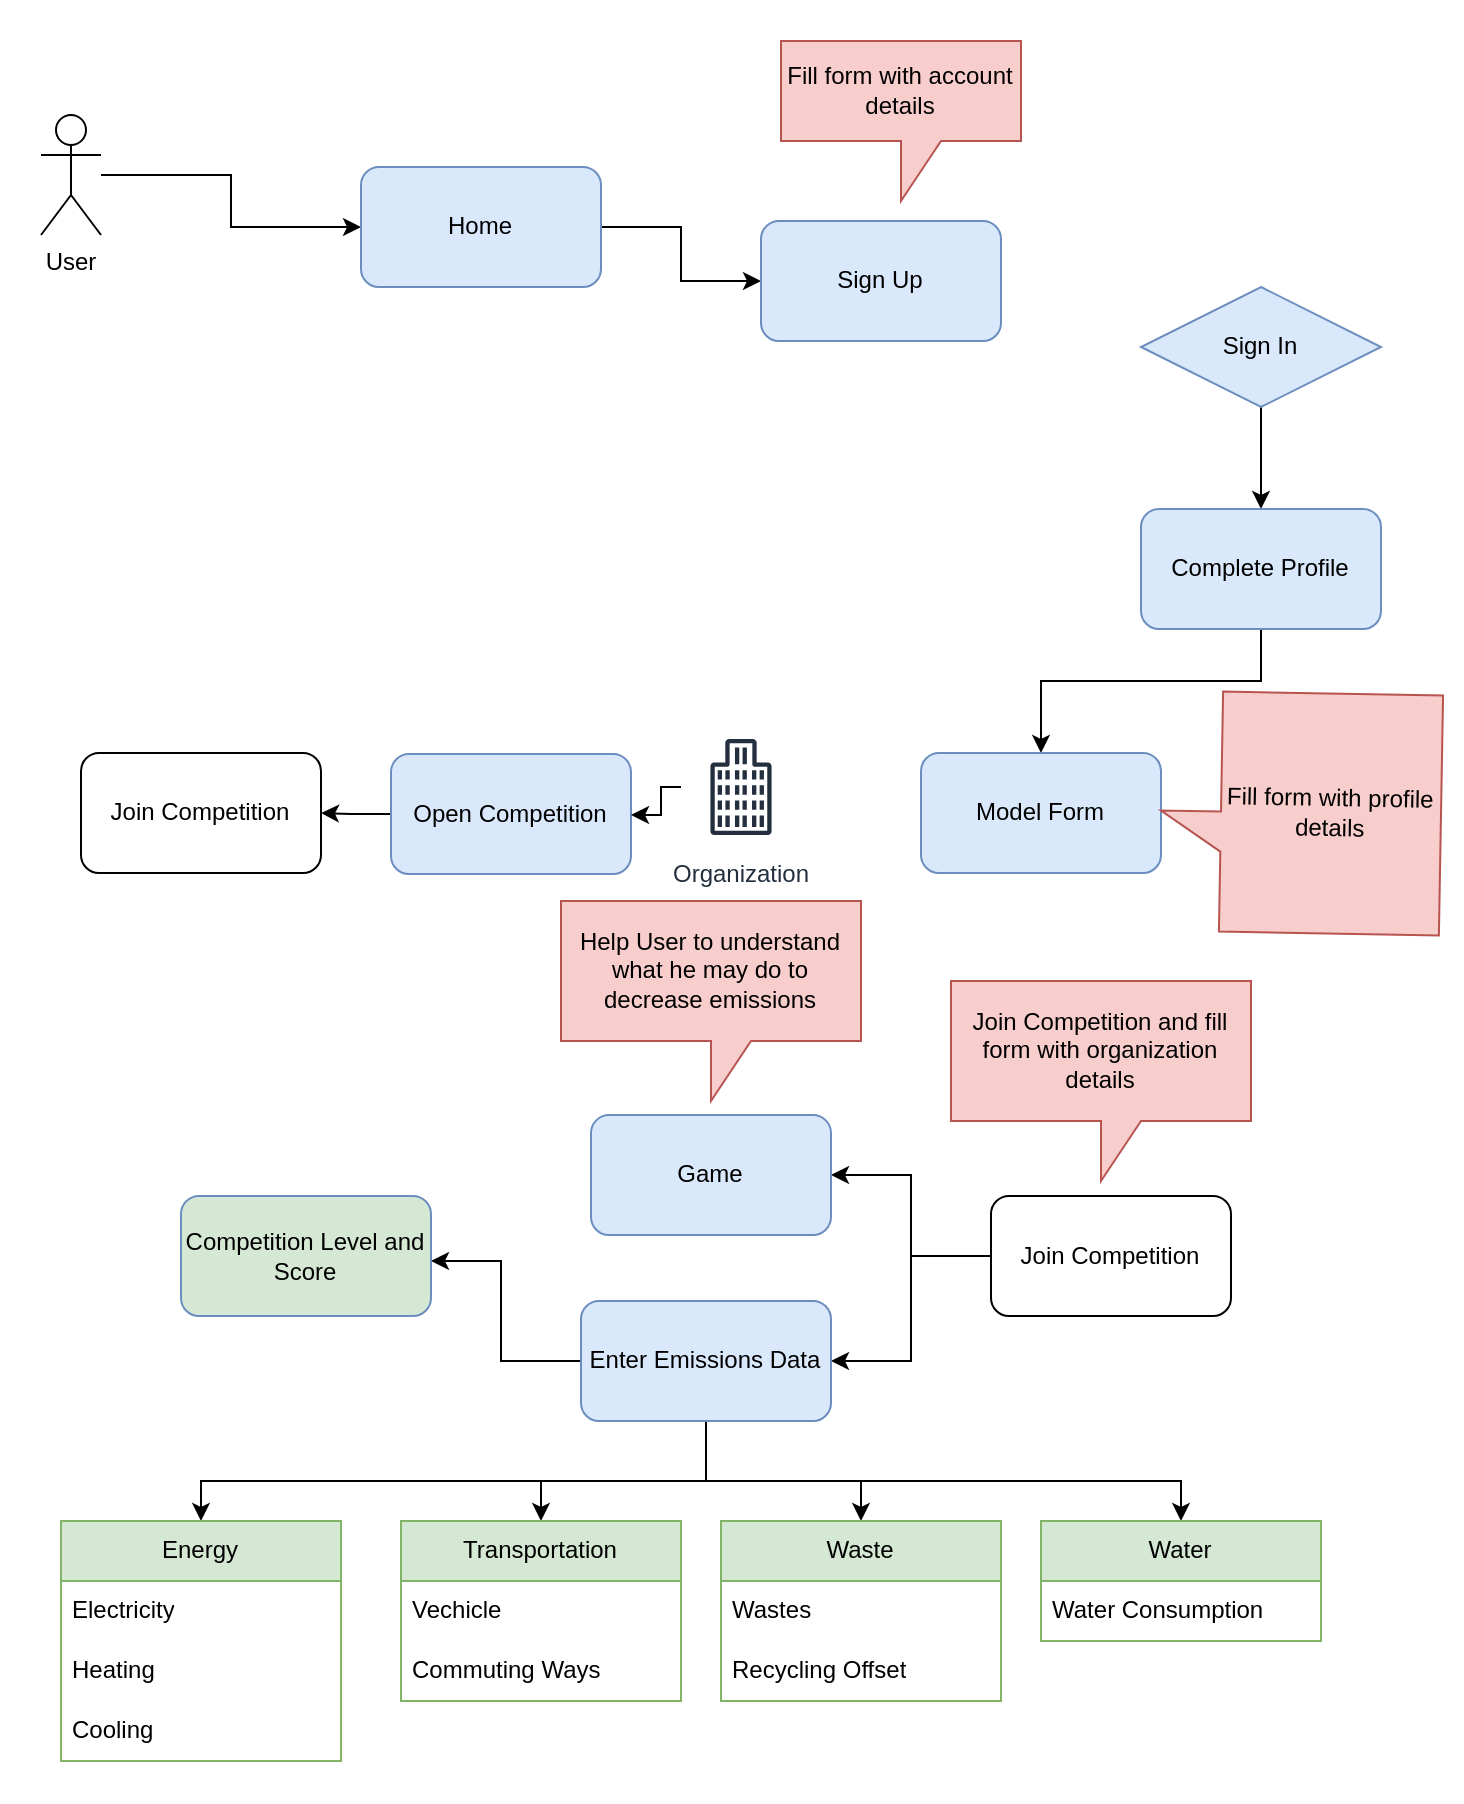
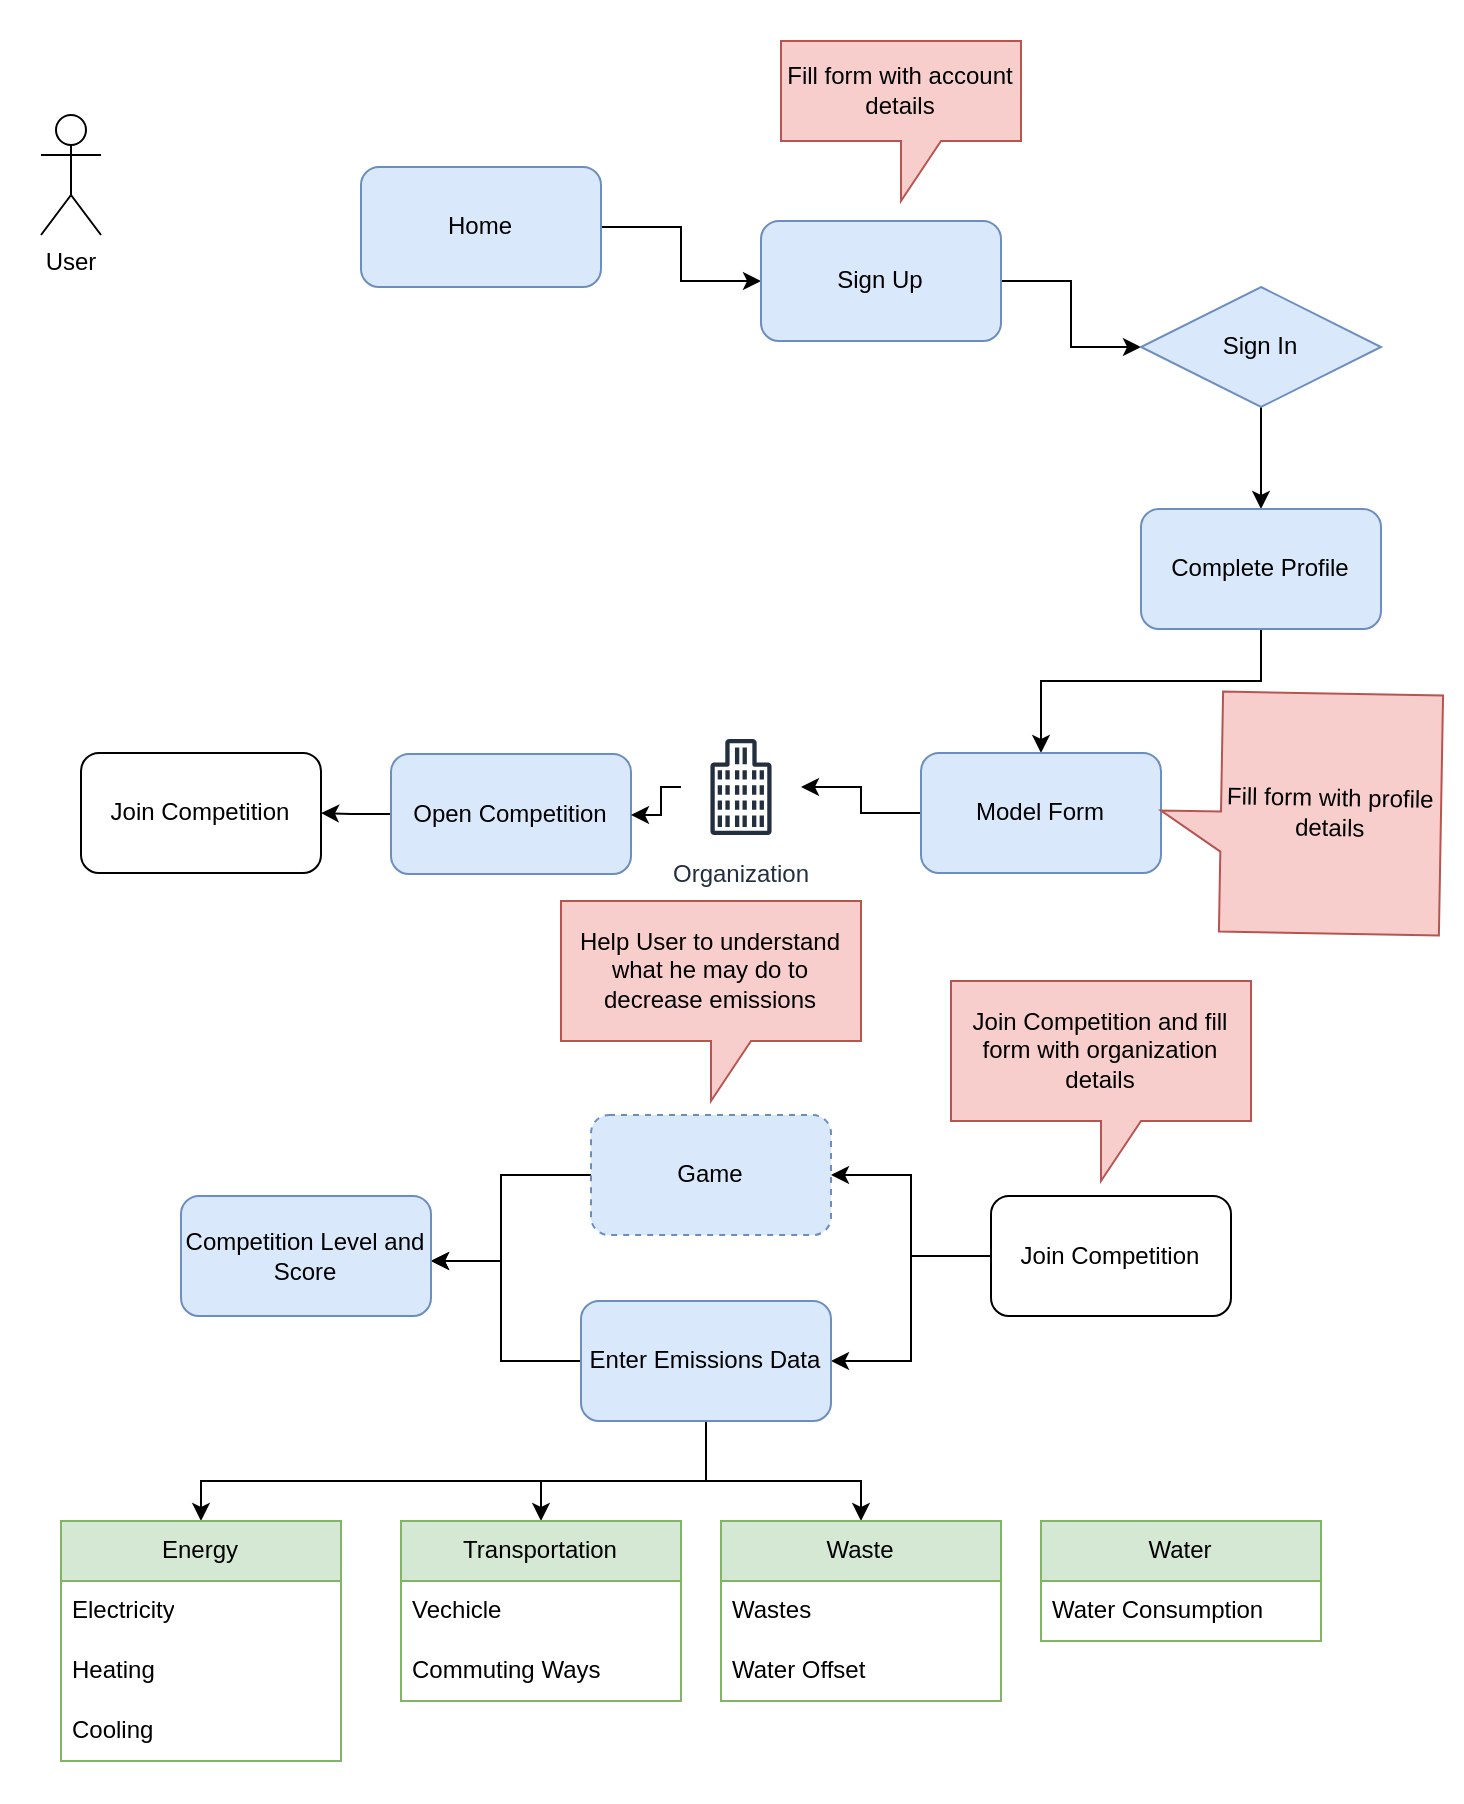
edge "User" -> "Home": removed
edge "Sign Up" -> "Sign In": added
edge "Model Form" -> "Organization": added
edge "Game" -> "Competition Level and Score": added
node "Game": style solid -> dashed
node "Competition Level and Score": fillcolor #d5e8d4 -> #dae8fc
edge "Enter Emissions Data" -> "Water": removed
node "Recycling Offset": label "Recycling Offset" -> "Water Offset"
